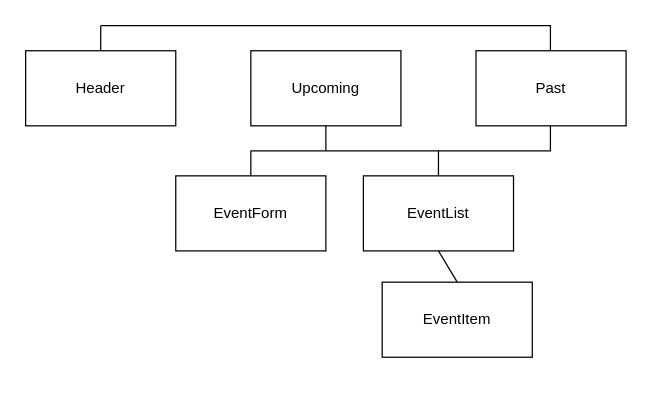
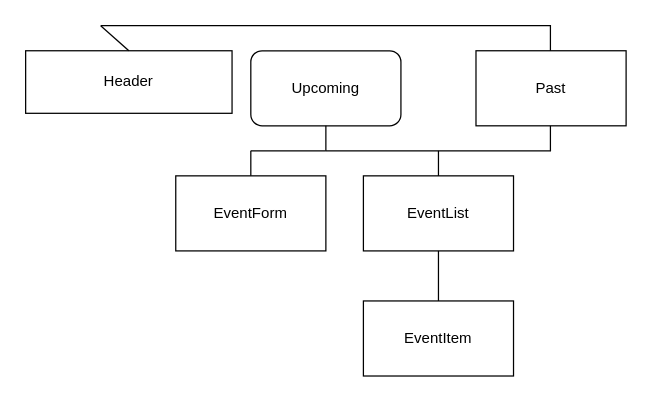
node "Header": size 150x75 -> 206x63
node "Upcoming": shape rectangle -> rounded rectangle
node "EventItem": moved (457, 319) -> (438, 338)
